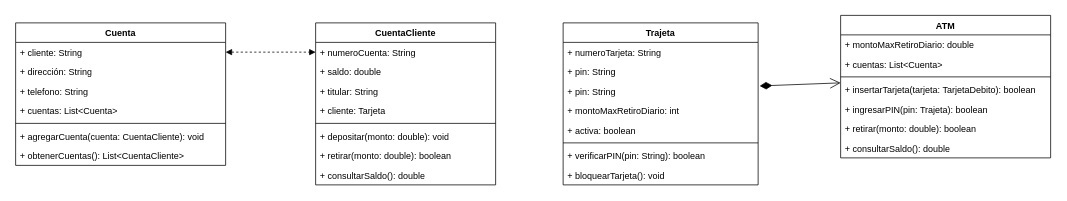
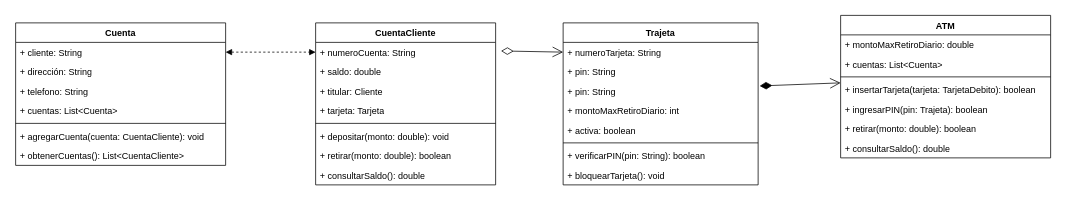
edge "+ numeroCuenta: String" -- "+ numeroTarjeta: String": added
node "+ titular: String": label "+ titular: String" -> "+ titular: Cliente"
node "+ cliente: Tarjeta": label "+ cliente: Tarjeta" -> "+ tarjeta: Tarjeta"
